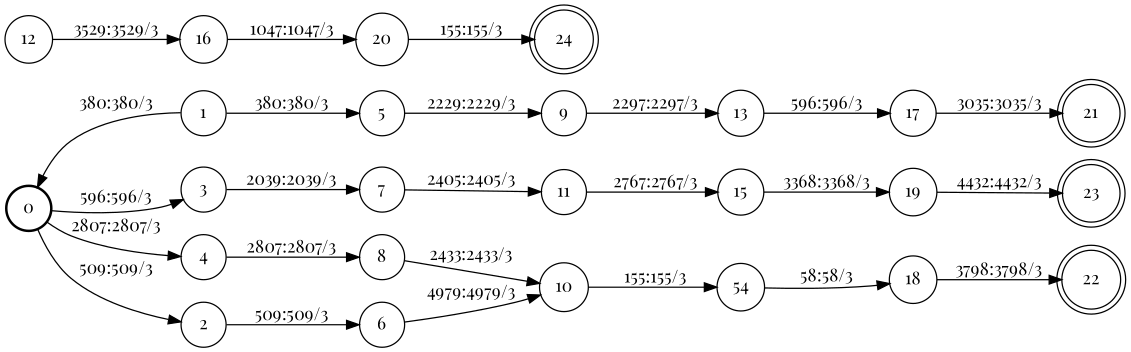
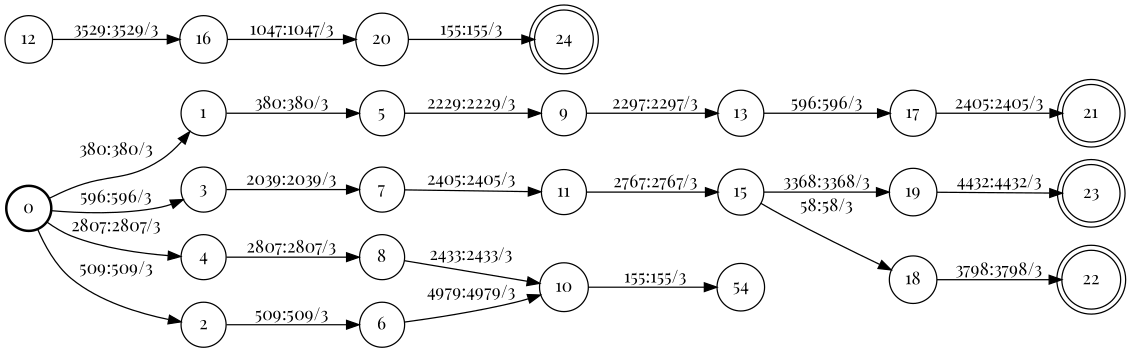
edge "17" -> "21": label "3035:3035/3" -> "2405:2405/3"
edge "1" -> "0": reversed
edge "54" -> "18": now "15" -> "18"
